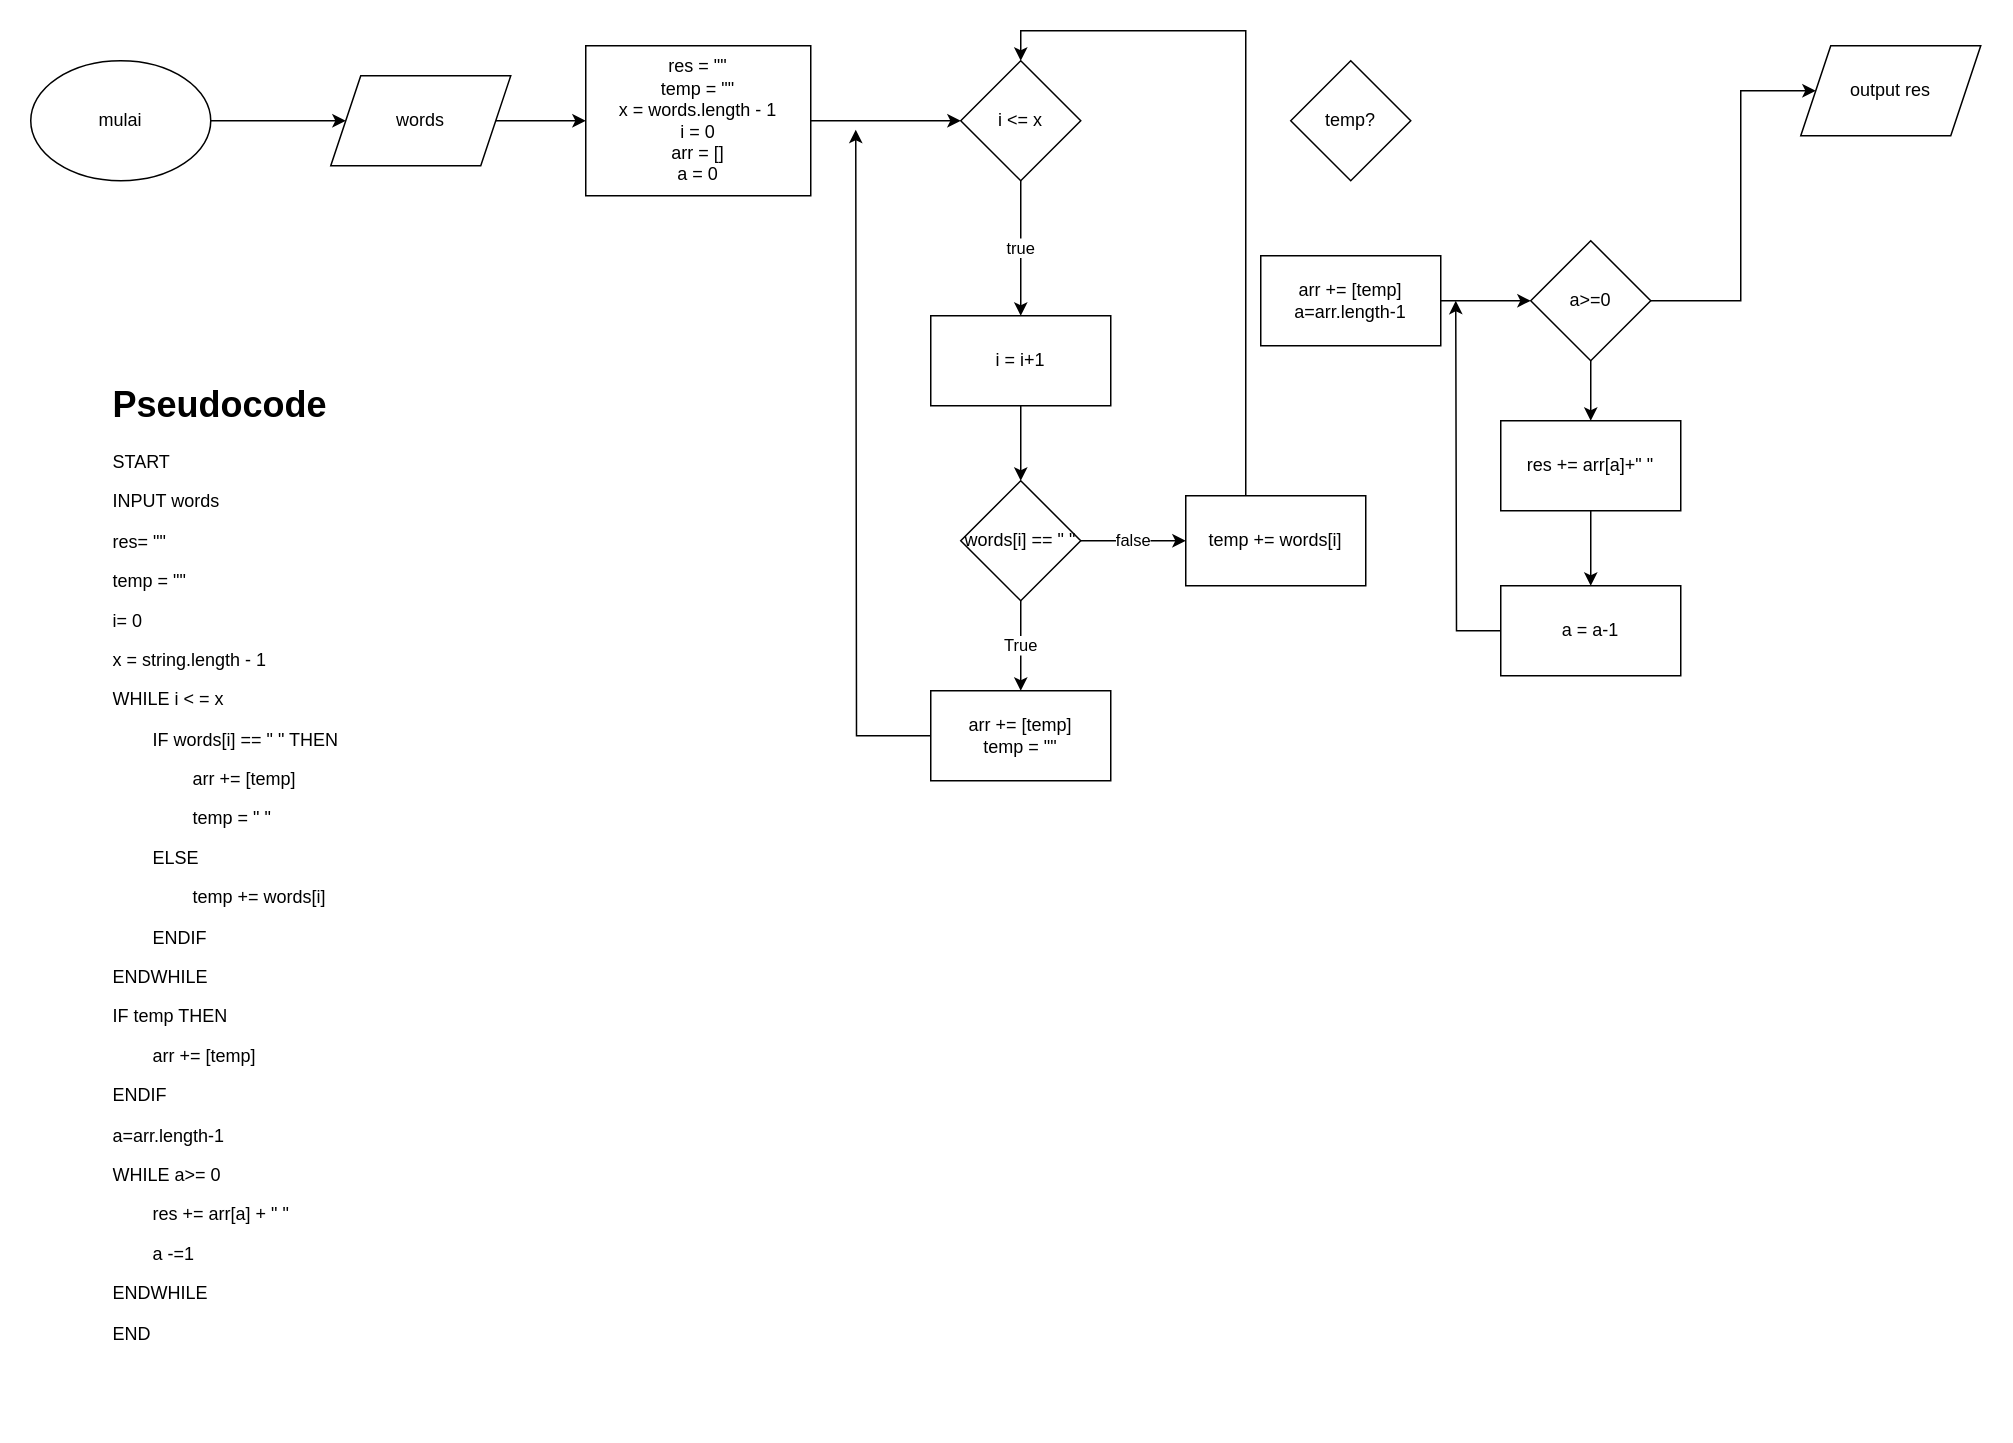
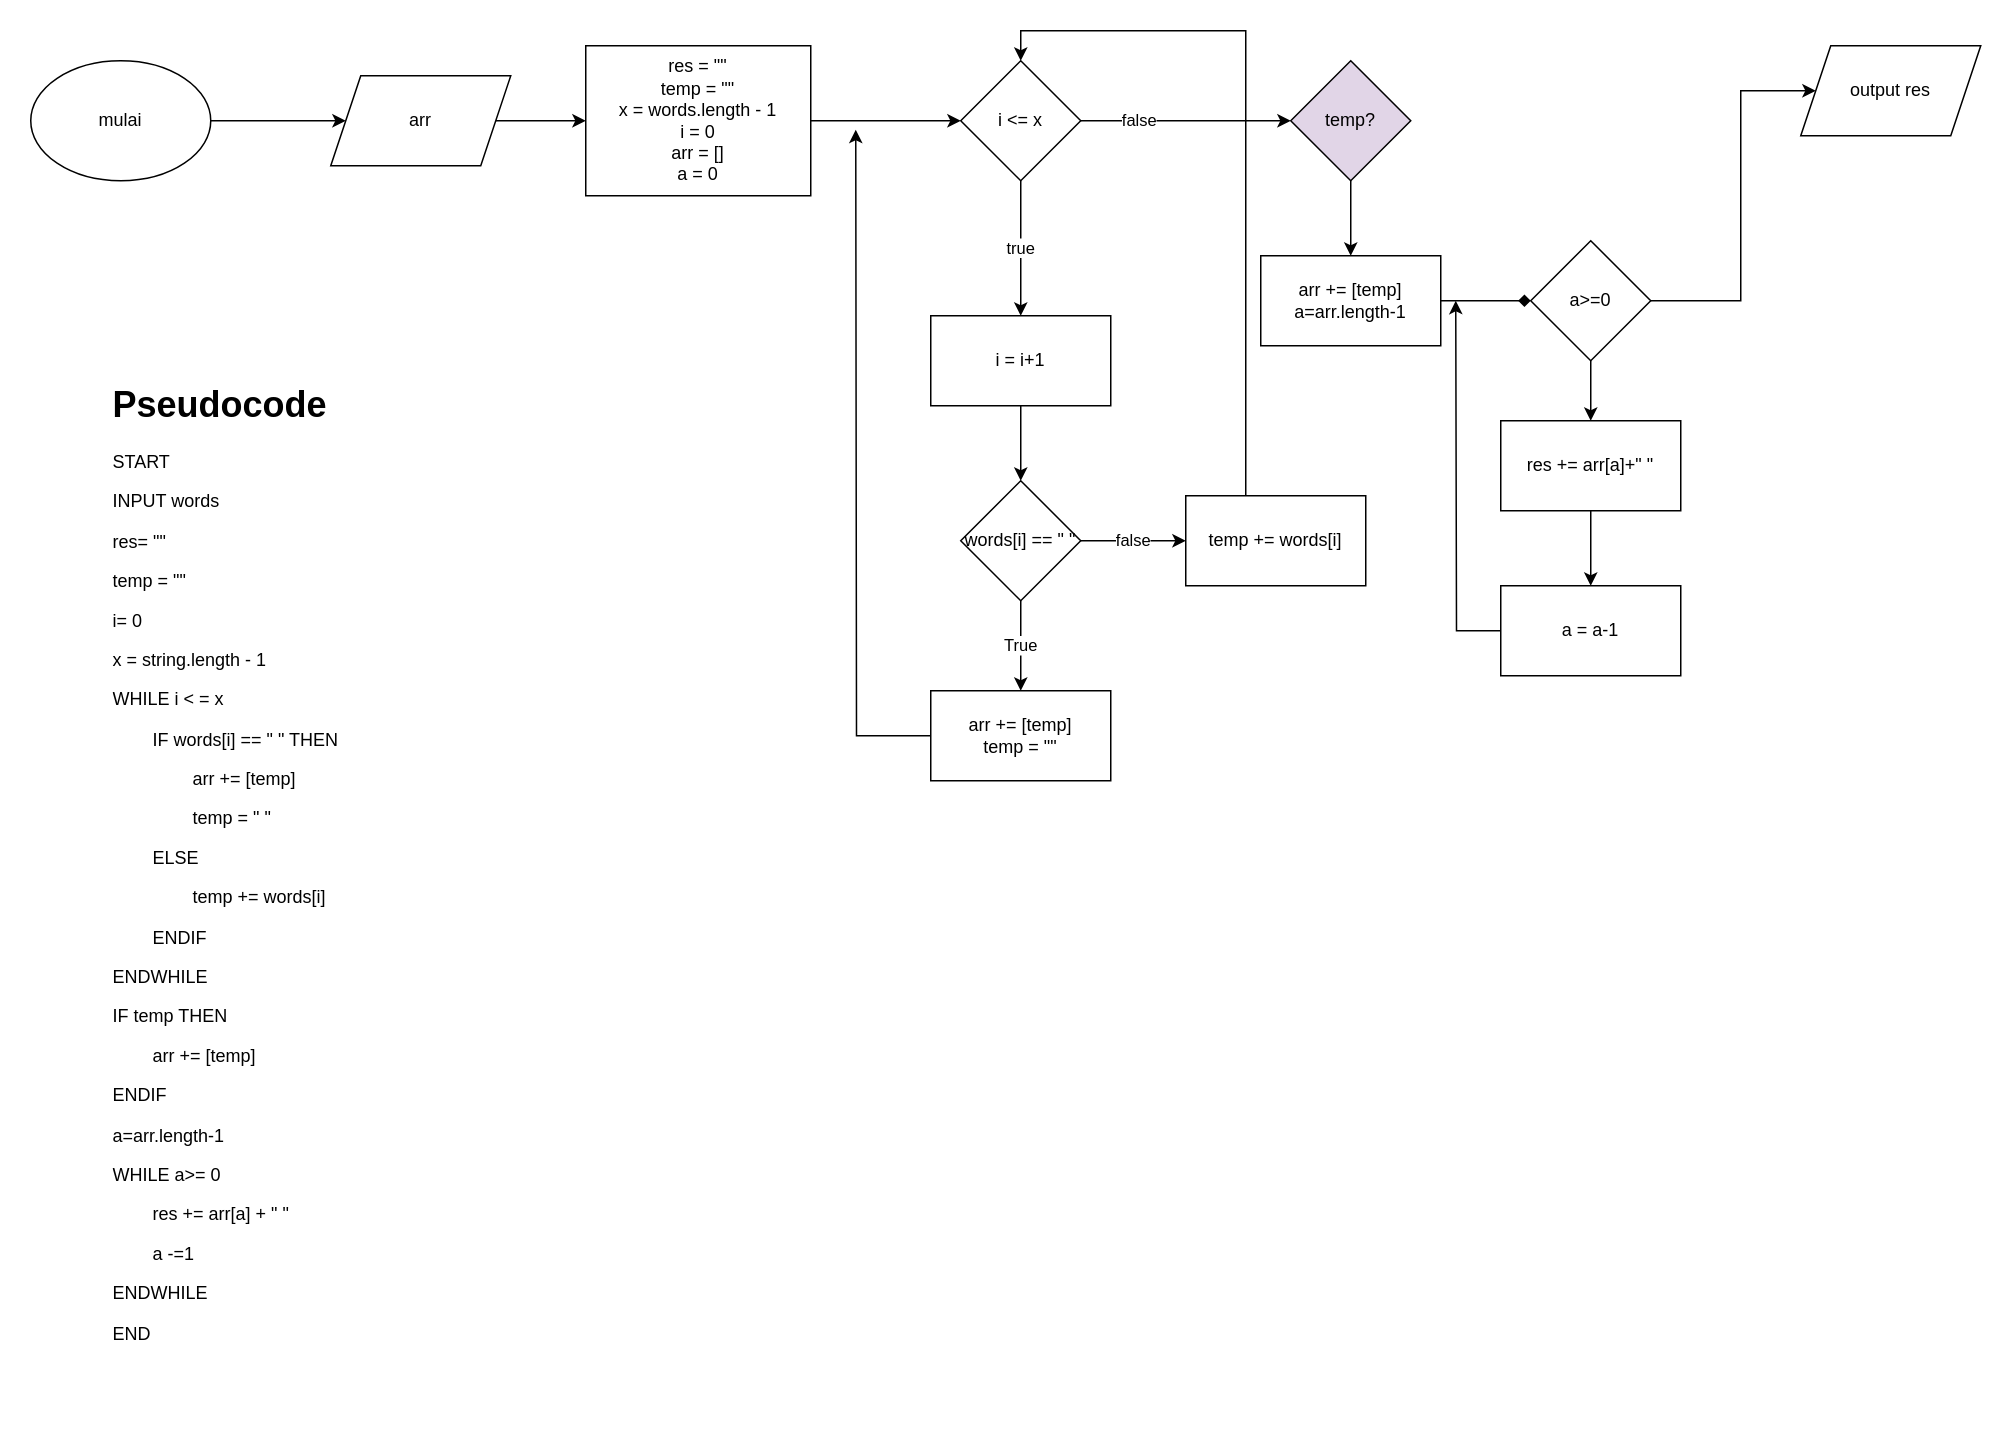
node "words": label "words" -> "arr"
edge "i <= x" -> "temp?": added, label "false"
node "temp?": fillcolor #ffffff -> #e1d5e7
edge "temp?" -> "arr += [temp] a=arr.length-1": added
edge "arr += [temp] a=arr.length-1" -> "a>=0": arrowhead classic -> diamond
